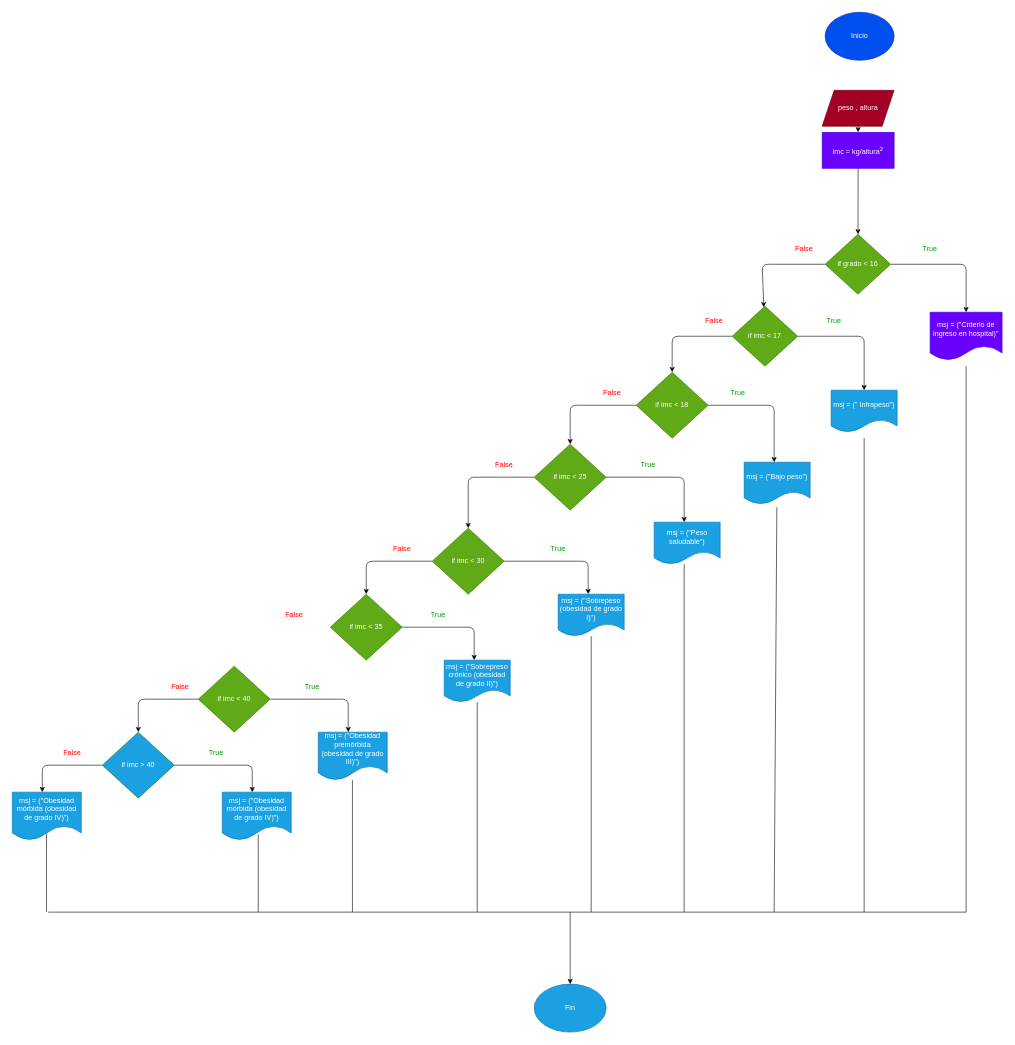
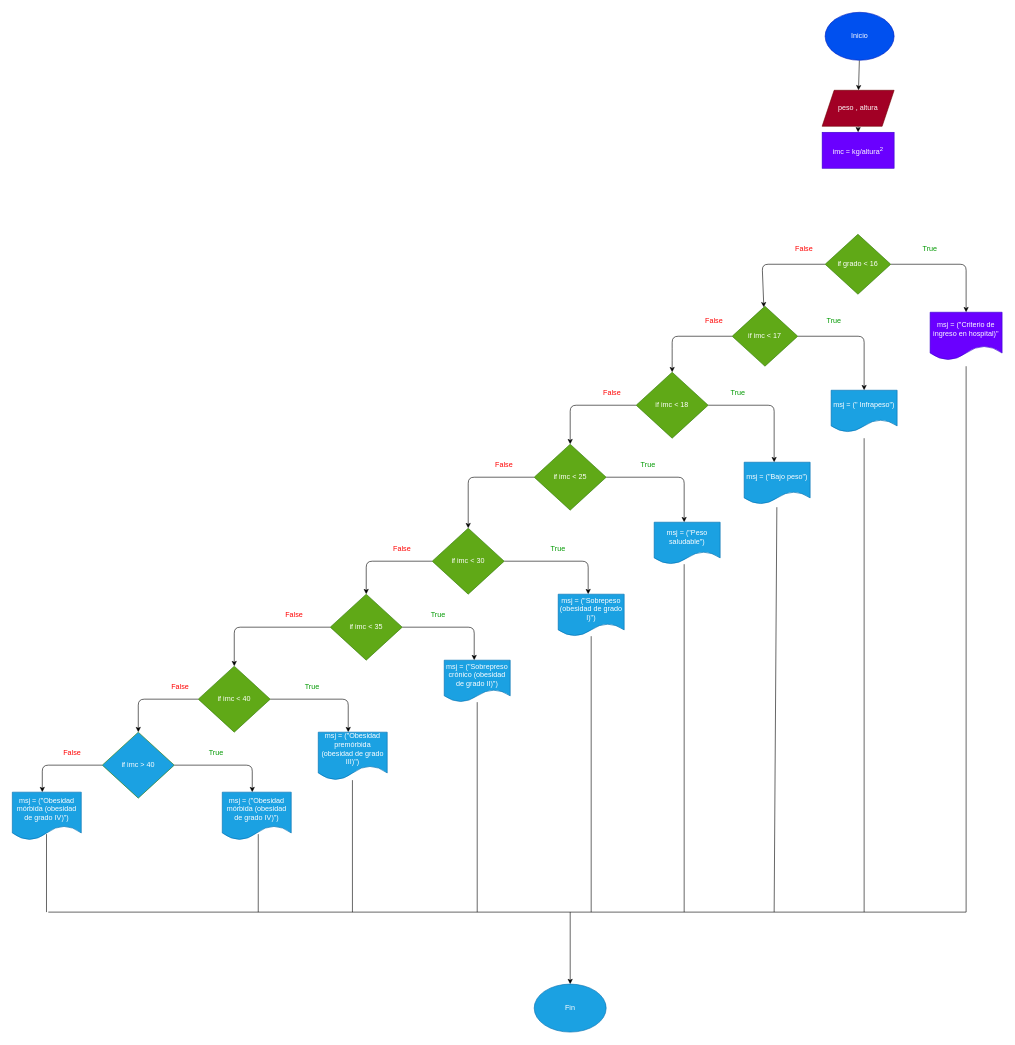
edge "Inicio" -> "peso , altura": added
edge "imc = kg/altura2" -> "if grado < 16": removed
edge "if imc < 35" -> "if imc < 40": added
